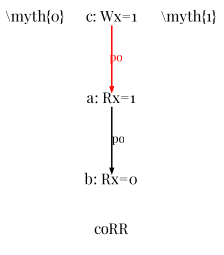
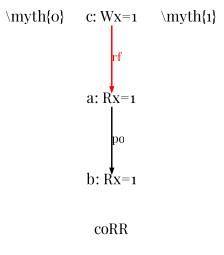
edge "c: Wx=1" -> "a: Rx=1": label "po" -> "rf"
node "b: Rx=0": label "b: Rx=0" -> "b: Rx=1"
